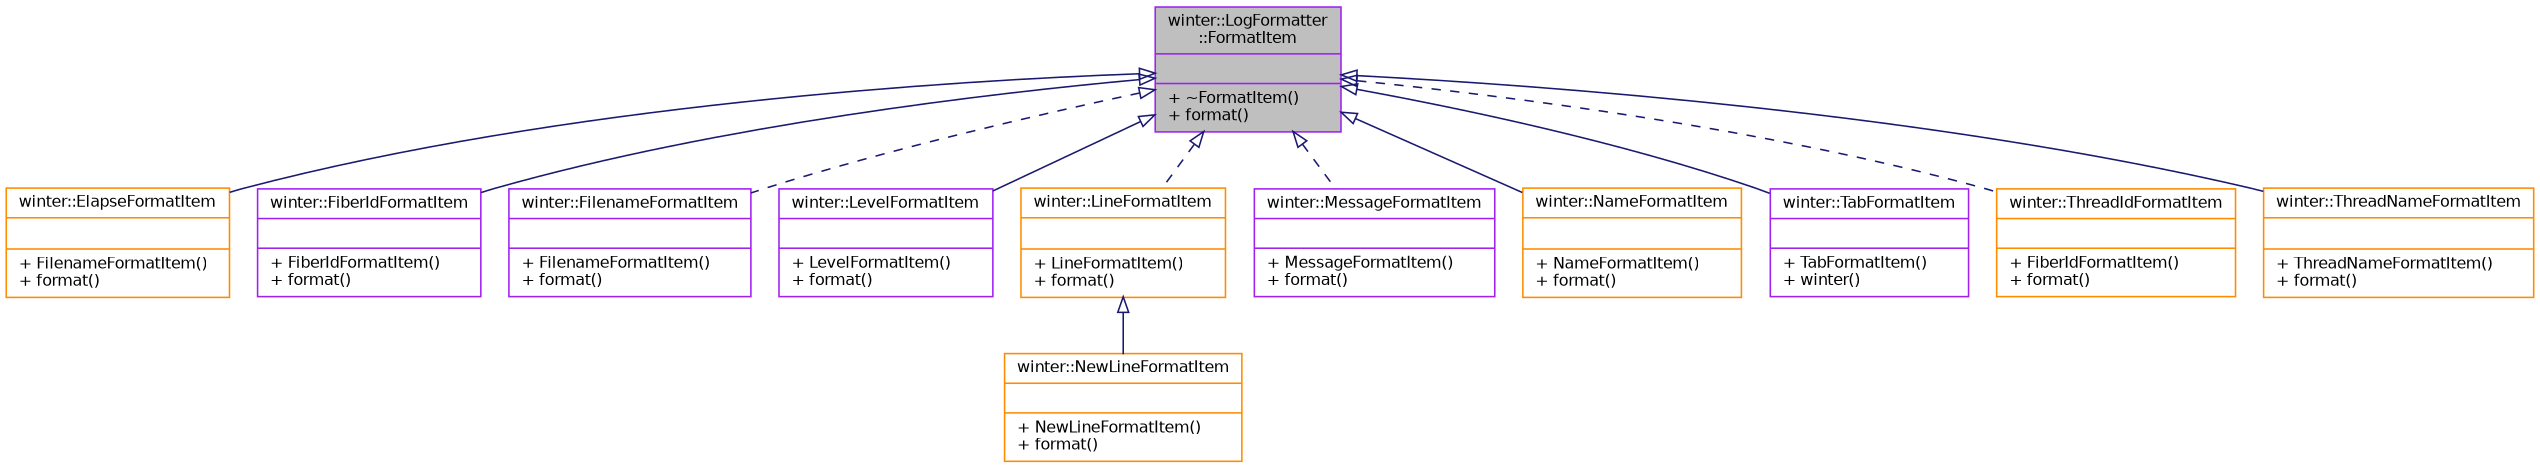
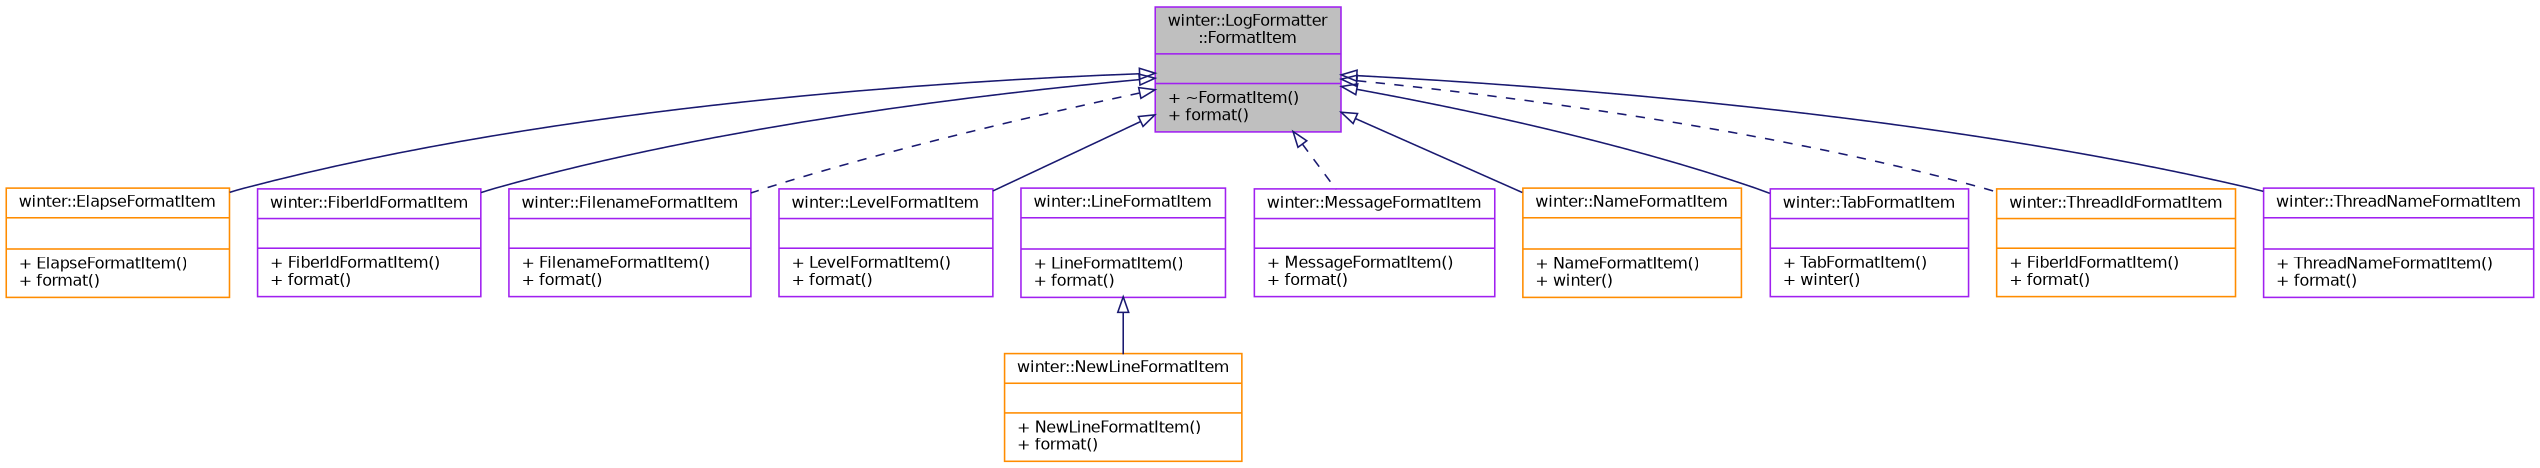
edge "winter::LineFormatItem" -> "winter::LogFormatter": removed
node "winter::LineFormatItem": color darkorange -> purple
node "winter::ThreadNameFormatItem": color darkorange -> purple
node "winter::ElapseFormatItem": text "+ FilenameFormatItem()" -> "+ ElapseFormatItem()"
node "winter::NameFormatItem": text "+ format()" -> "+ winter()"
